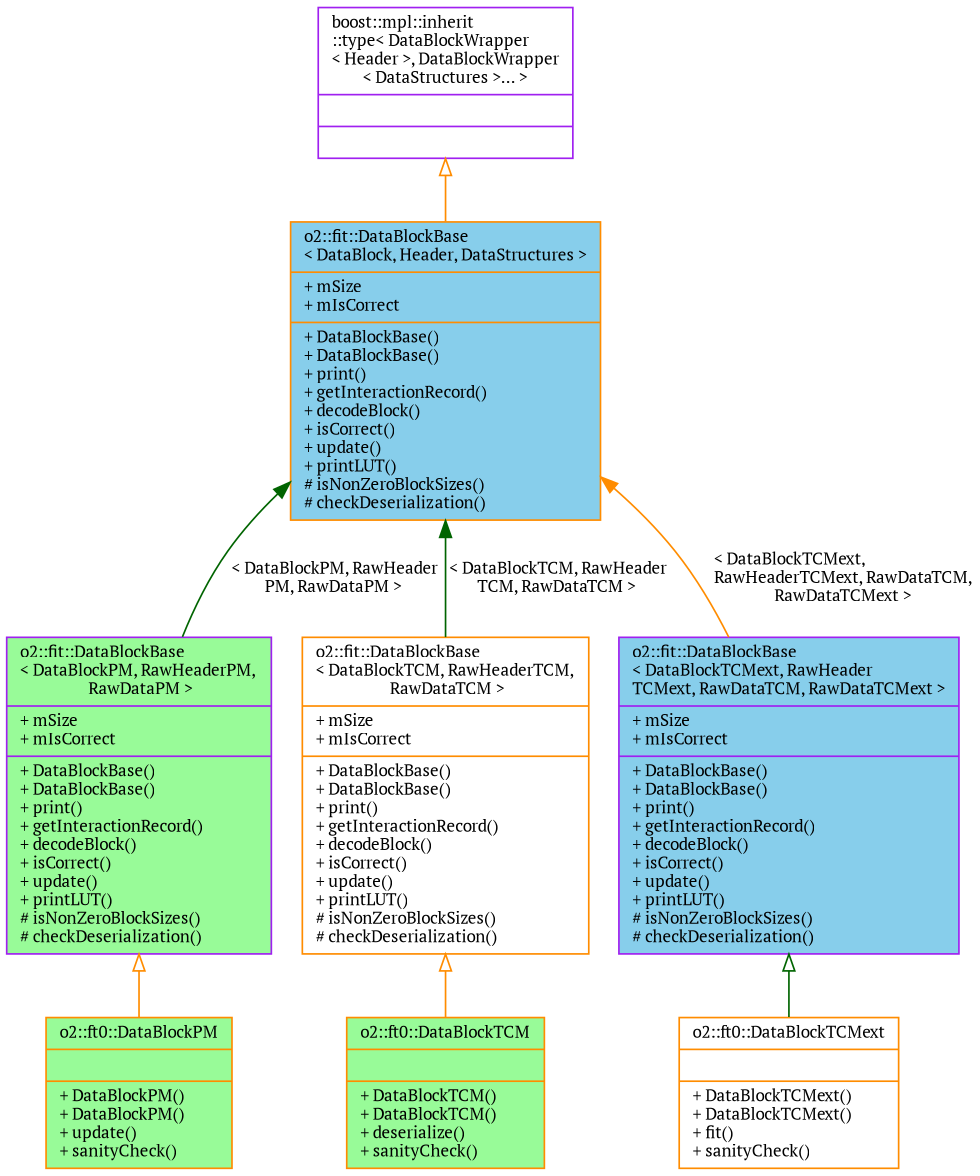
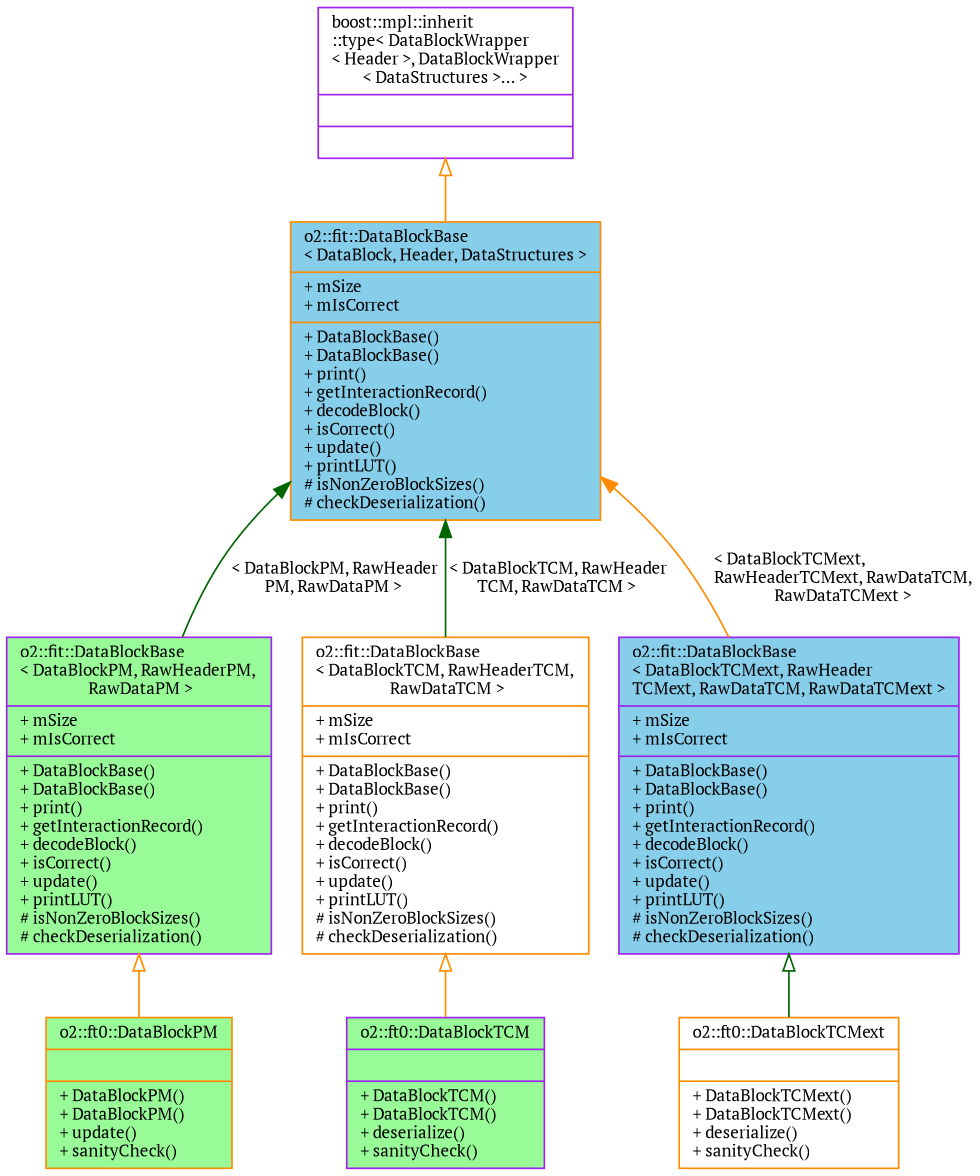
node "o2::ft0::DataBlockTCM": color darkorange -> purple
node "o2::ft0::DataBlockTCMext": text "+ fit()" -> "+ deserialize()"
